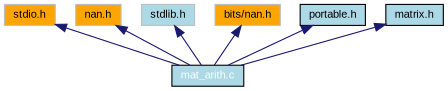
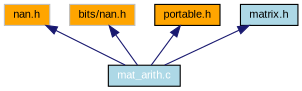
node "stdio.h": removed
node "stdlib.h": removed
node "portable.h": fillcolor lightblue -> orange
